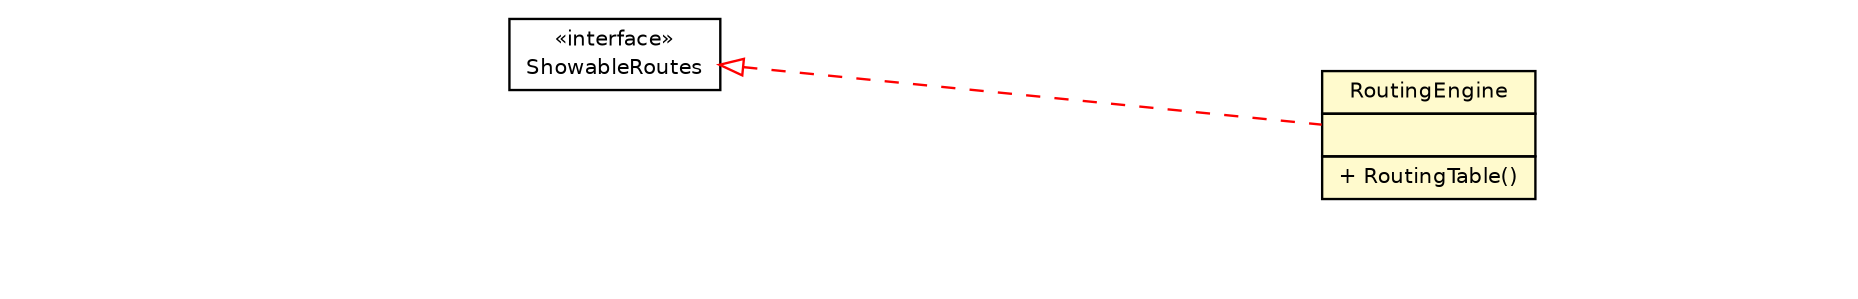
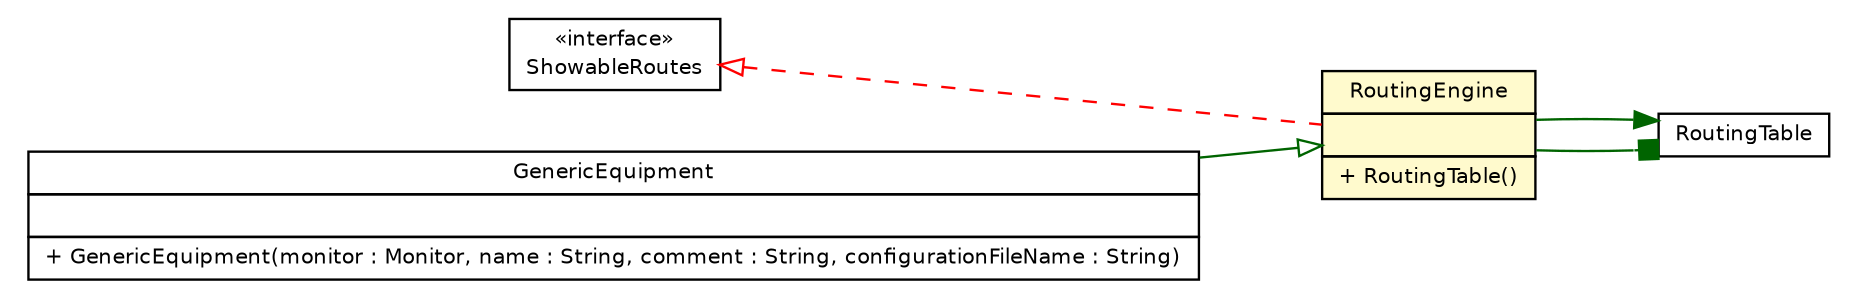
node "RoutingTable": added
node "GenericEquipment": added
